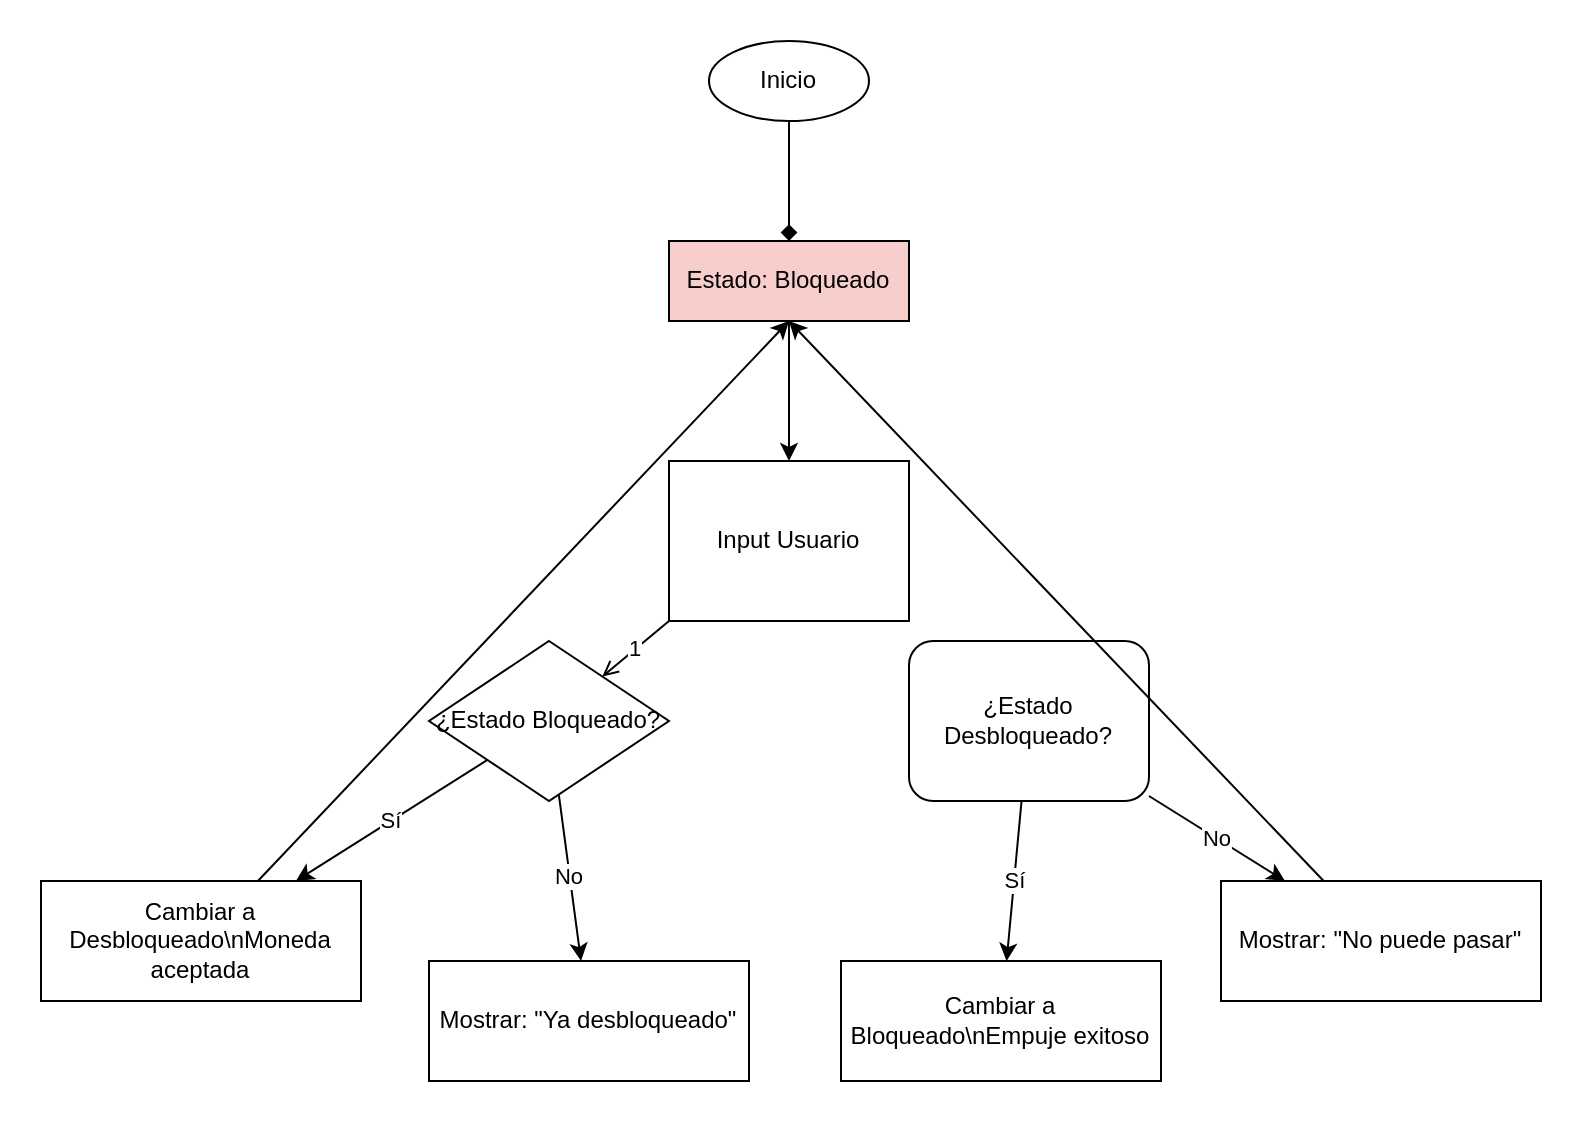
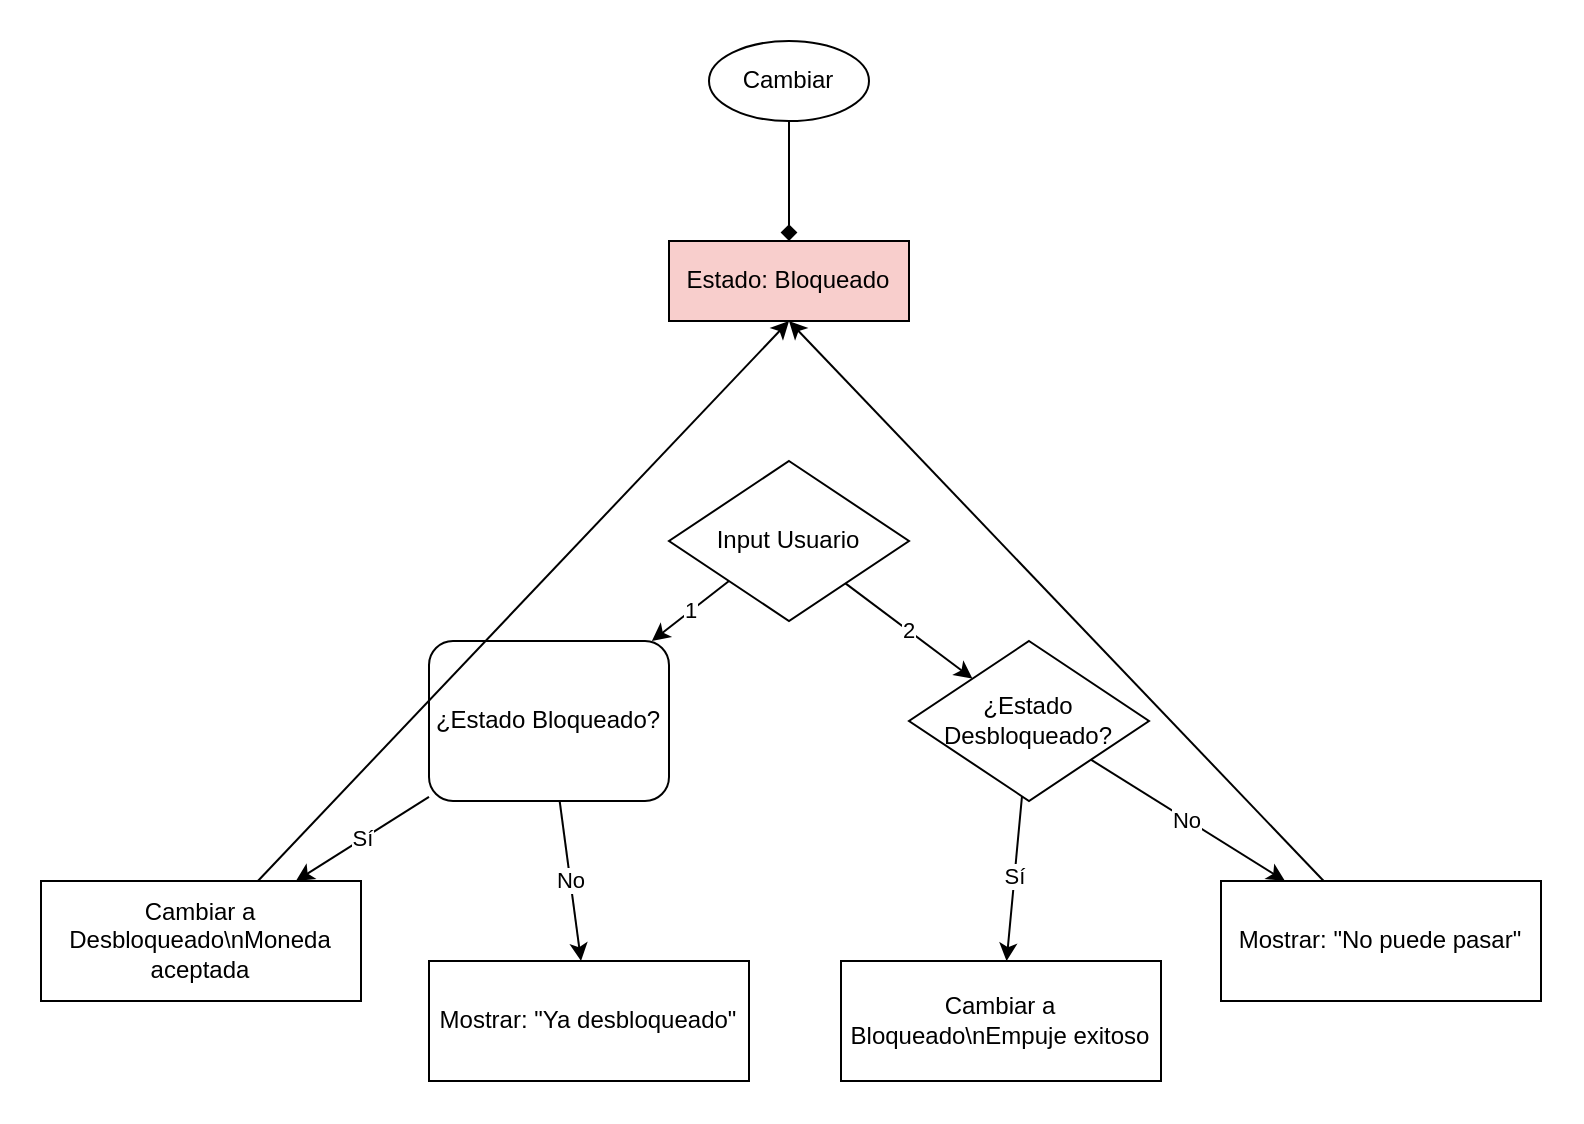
node "Inicio": label "Inicio" -> "Cambiar"
edge "Estado: Bloqueado" -> "Input Usuario": removed
node "Input Usuario": shape rectangle -> diamond
edge "Input Usuario" -> "¿Estado Desbloqueado?": added, label "2"
edge "Input Usuario" -> "¿Estado Bloqueado?": arrowhead open -> classic
node "¿Estado Bloqueado?": shape diamond -> rounded rectangle
node "¿Estado Desbloqueado?": shape rounded rectangle -> diamond
